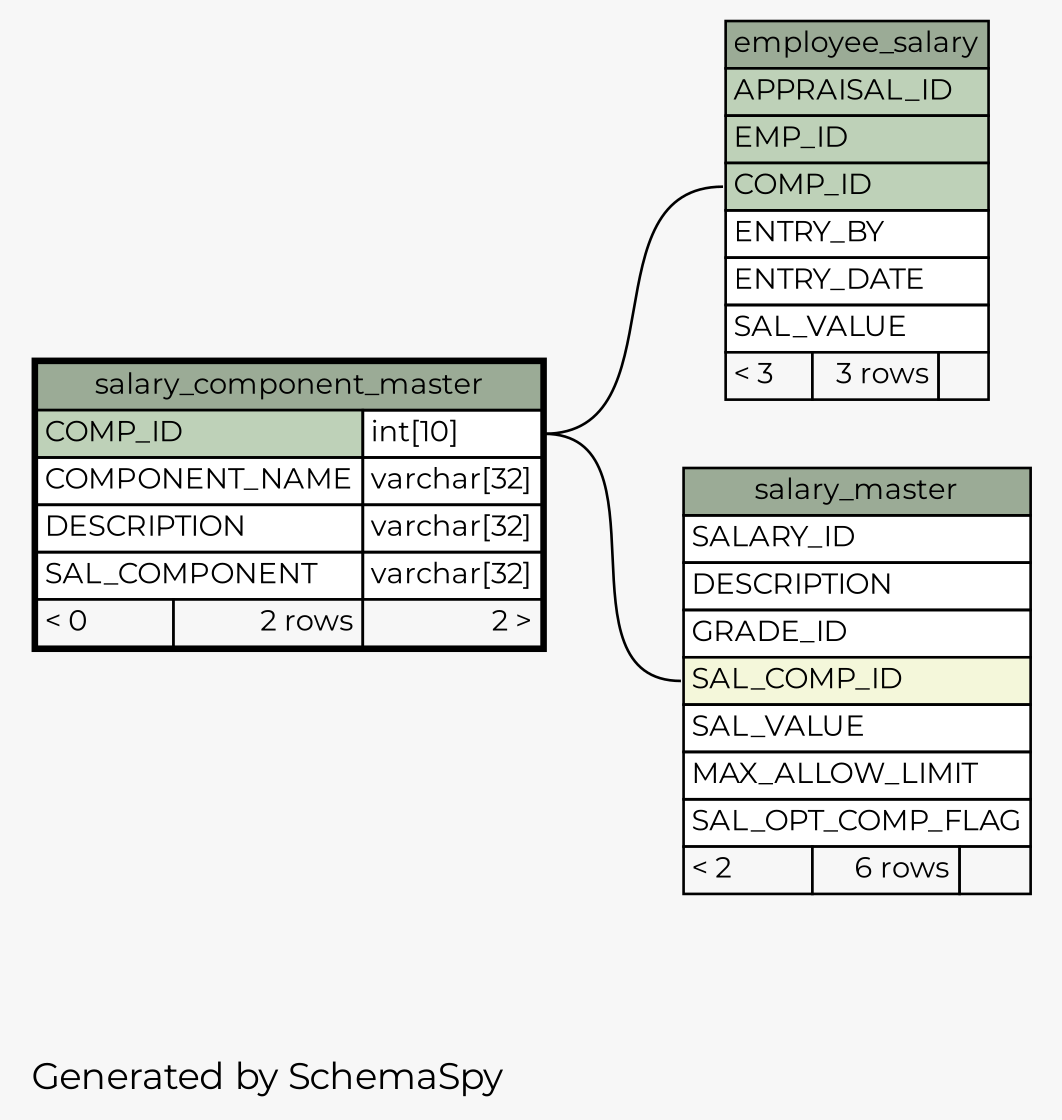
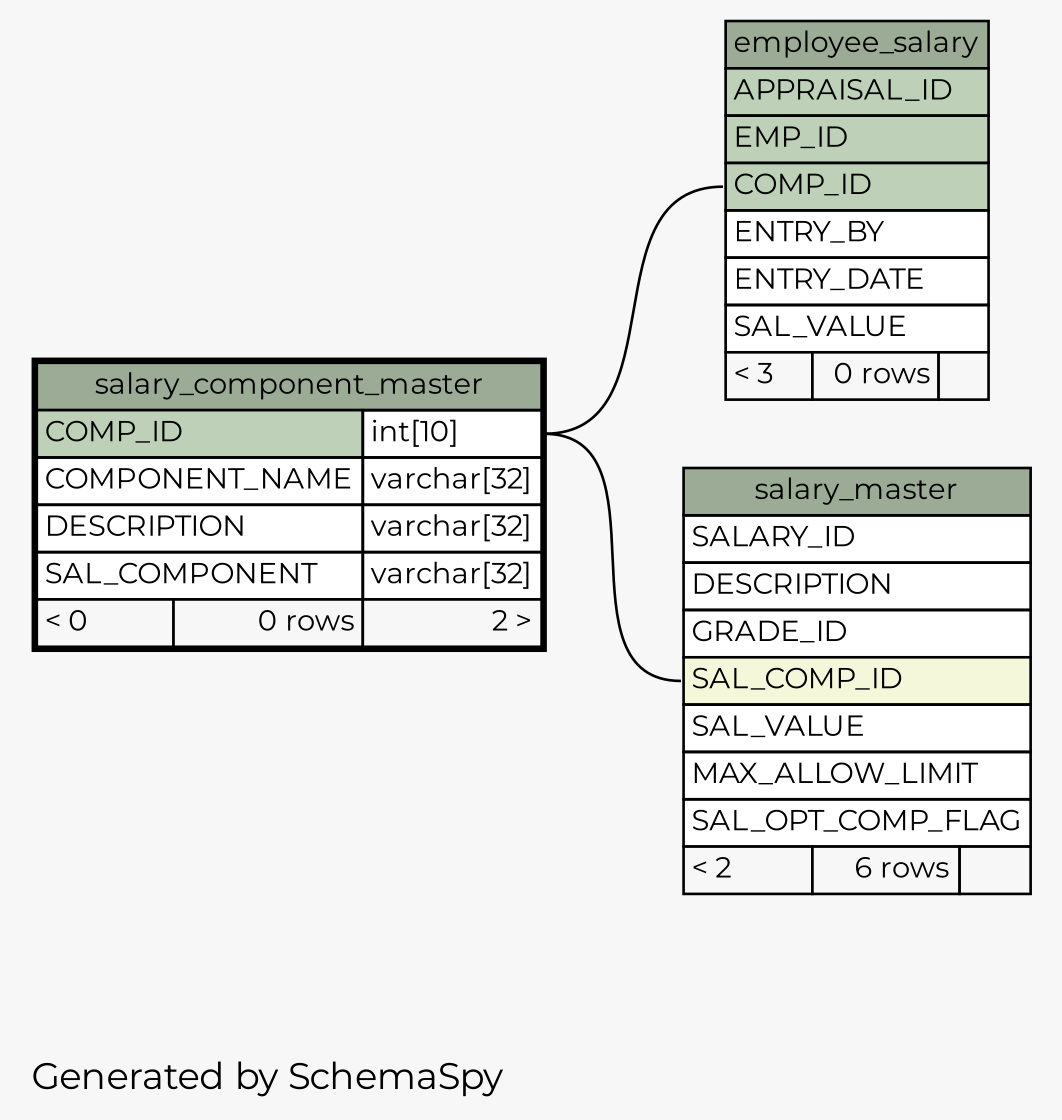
node "employee_salary": text "3 rows" -> "0 rows"
node "salary_component_master": text "2 rows" -> "0 rows"
